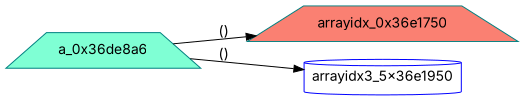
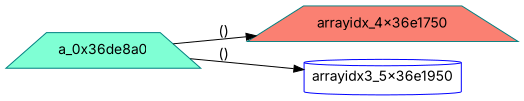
node "arrayidx_0x36e1750": label "arrayidx_0x36e1750" -> "arrayidx_4x36e1750"
node "a_0x36de8a6": label "a_0x36de8a6" -> "a_0x36de8a0"
